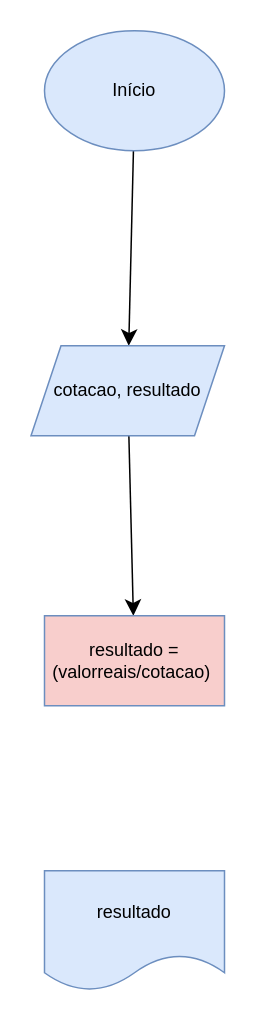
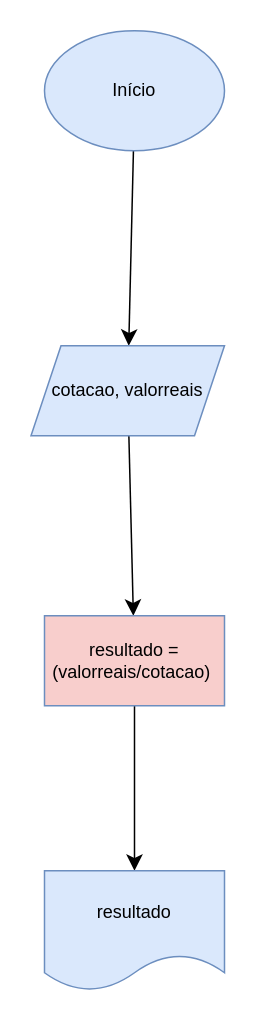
node "cotacao, resultado": label "cotacao, resultado" -> "cotacao, valorreais"
edge "resultado = (valorreais/cotacao)" -> "resultado": added
